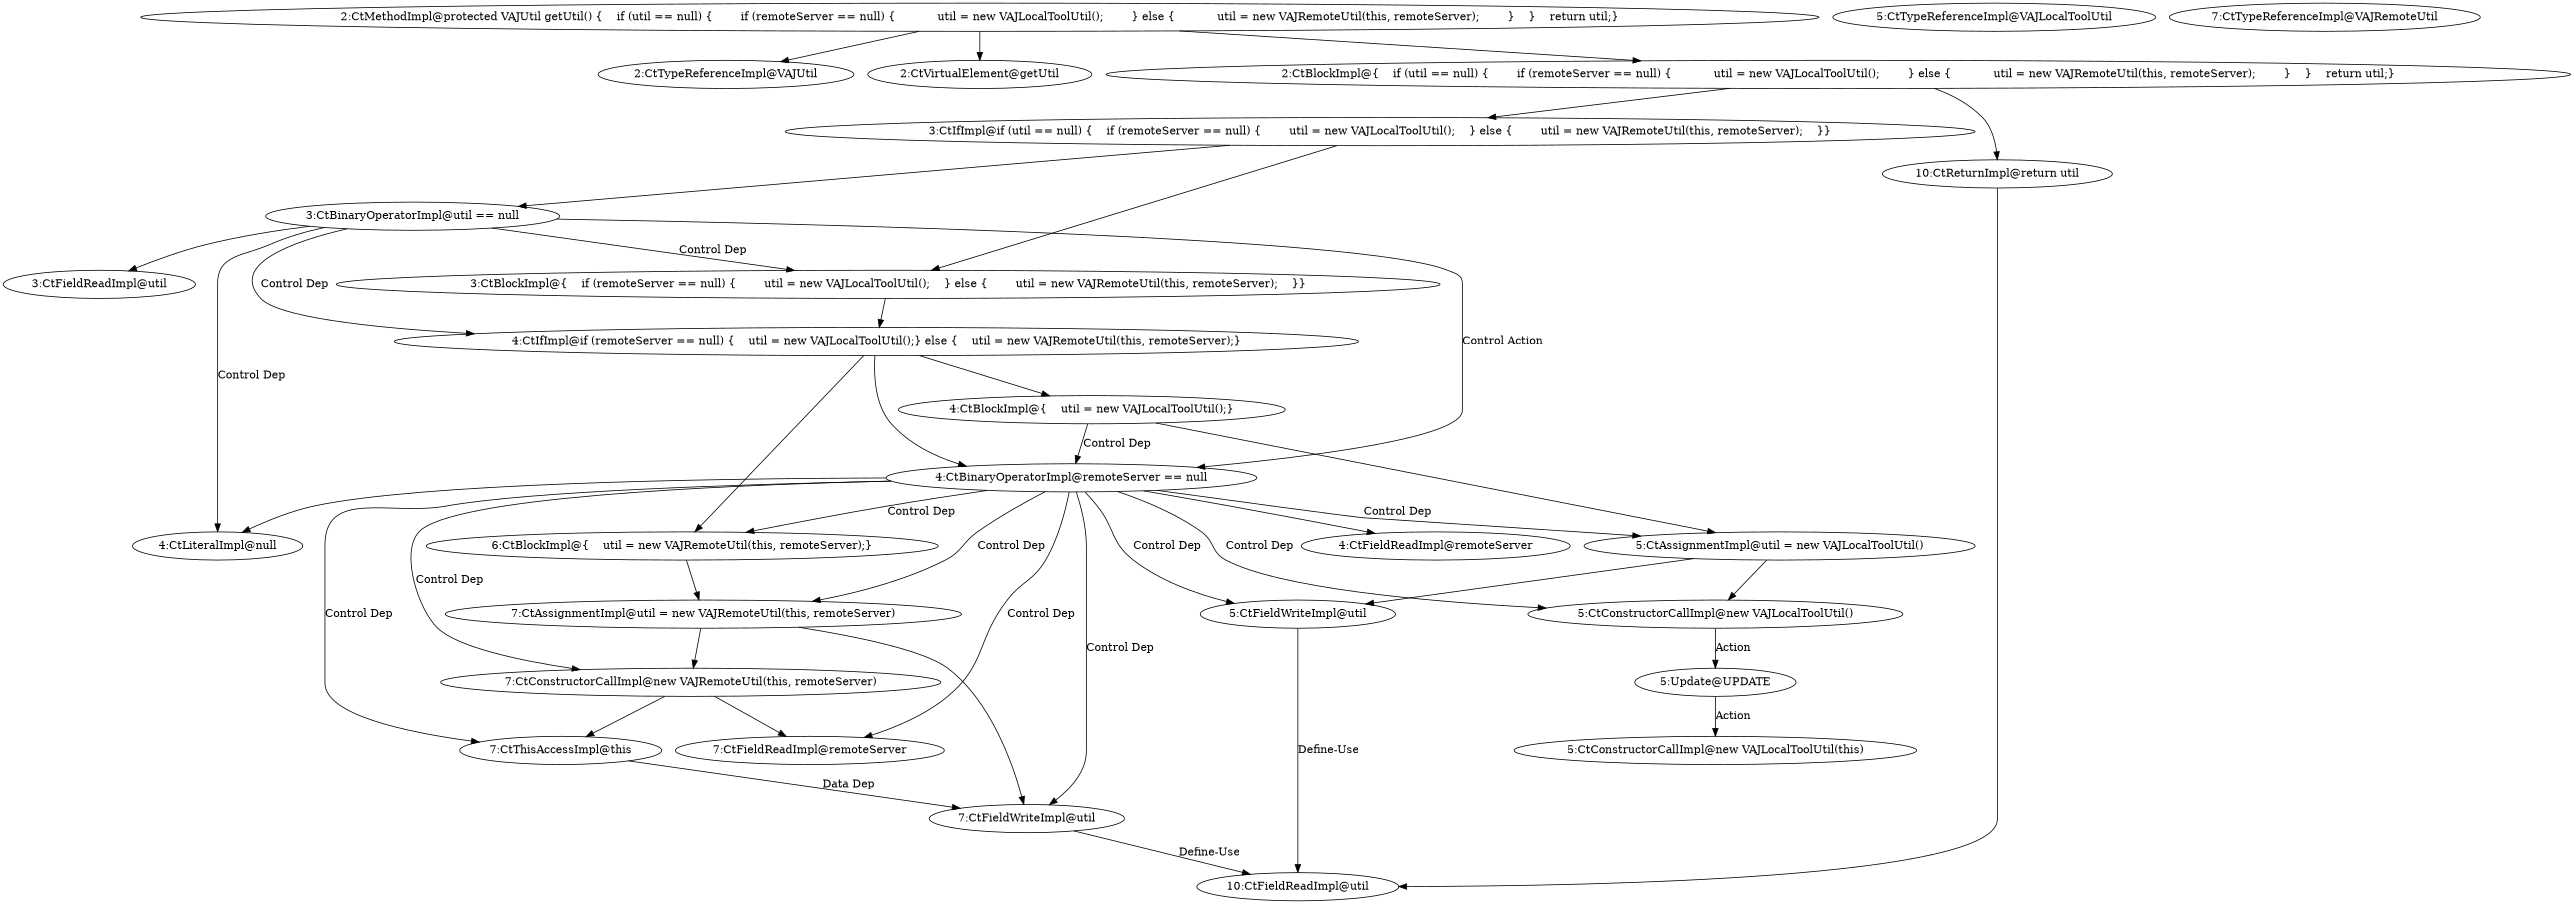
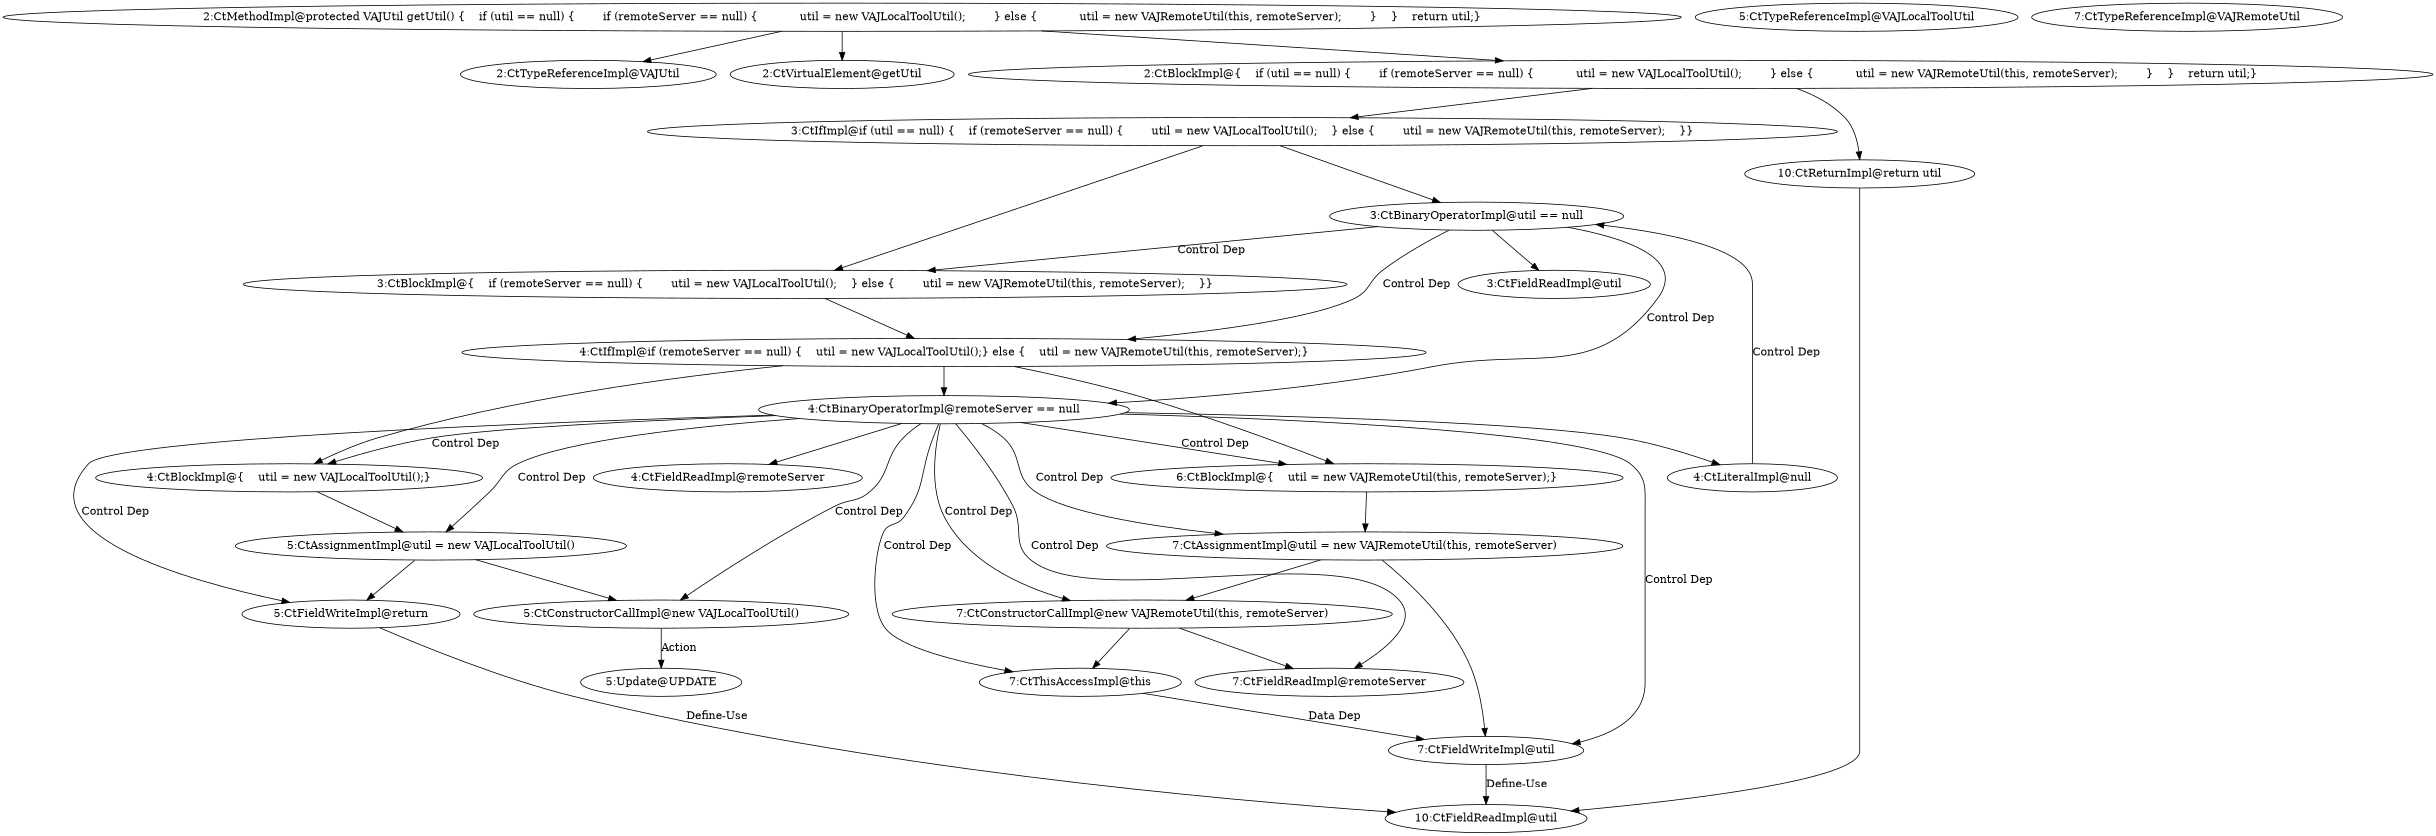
edge "3:CtBinaryOperatorImpl@util == null" -> "4:CtLiteralImpl@null": reversed
edge "3:CtBinaryOperatorImpl@util == null" -> "4:CtBinaryOperatorImpl@remoteServer == null": label "Control Action" -> "Control Dep"
edge "4:CtBlockImpl@{    util = new VAJLocalToolUtil();}" -> "4:CtBinaryOperatorImpl@remoteServer == null": reversed
node "5:CtFieldWriteImpl@util": label "5:CtFieldWriteImpl@util" -> "5:CtFieldWriteImpl@return"
node "5:CtConstructorCallImpl@new VAJLocalToolUtil(this)": removed
